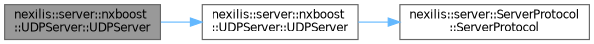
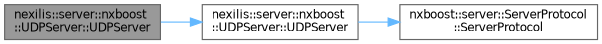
node "nexilis::server::ServerProtocol ::ServerProtocol": label "nexilis::server::ServerProtocol ::ServerProtocol" -> "nxboost::server::ServerProtocol ::ServerProtocol"
